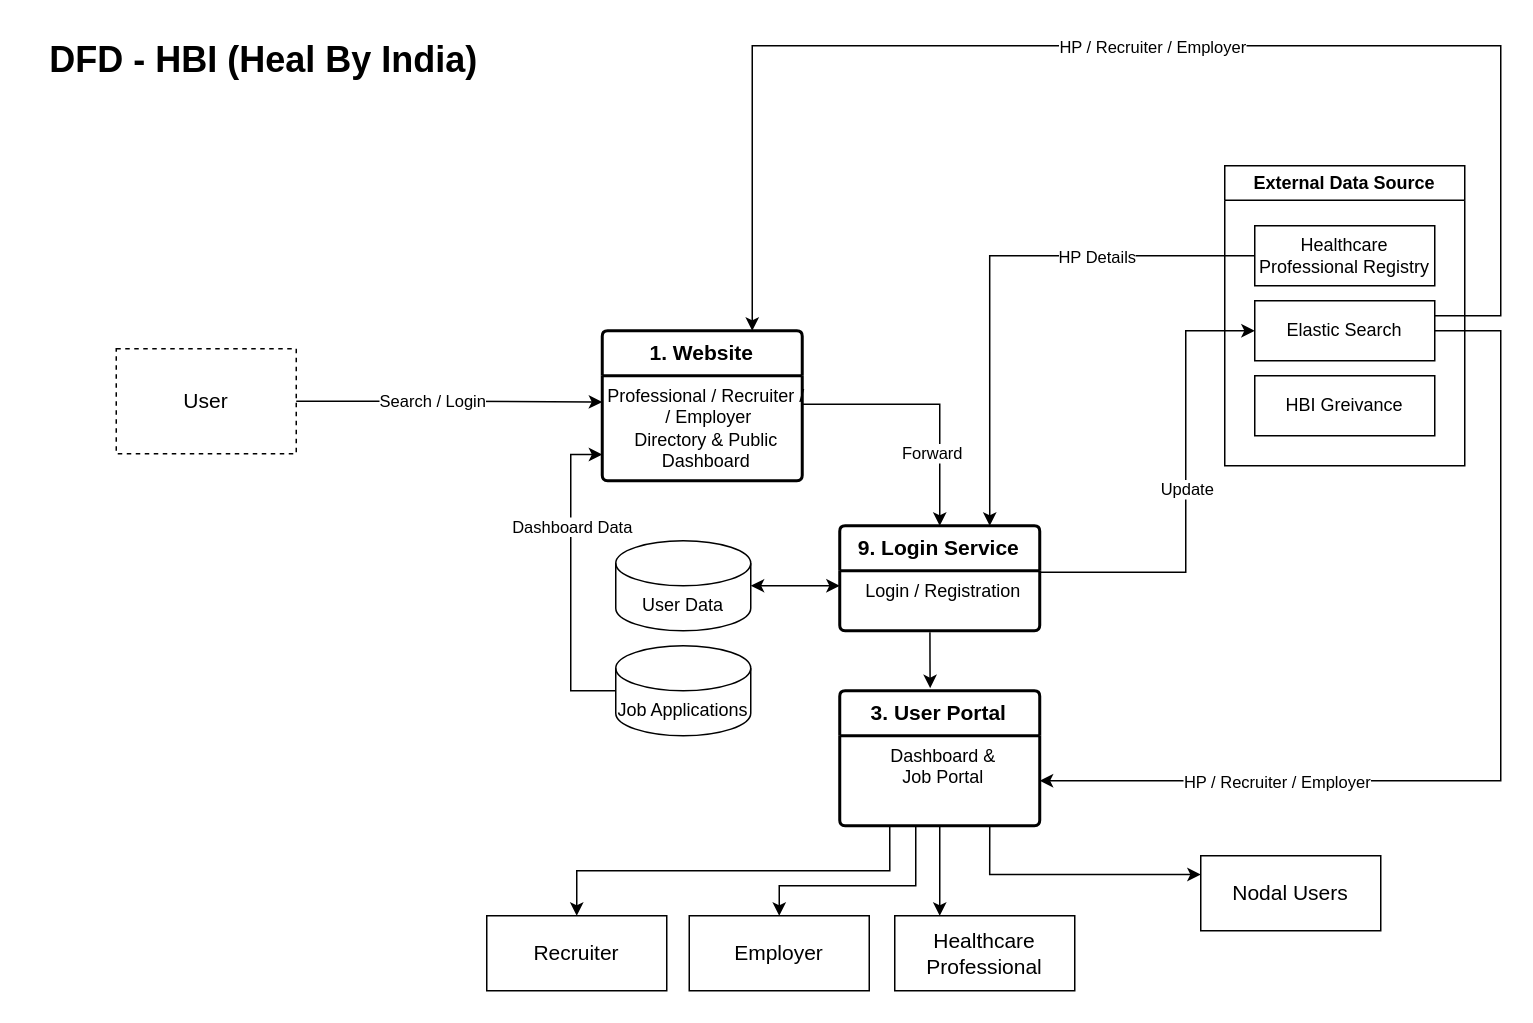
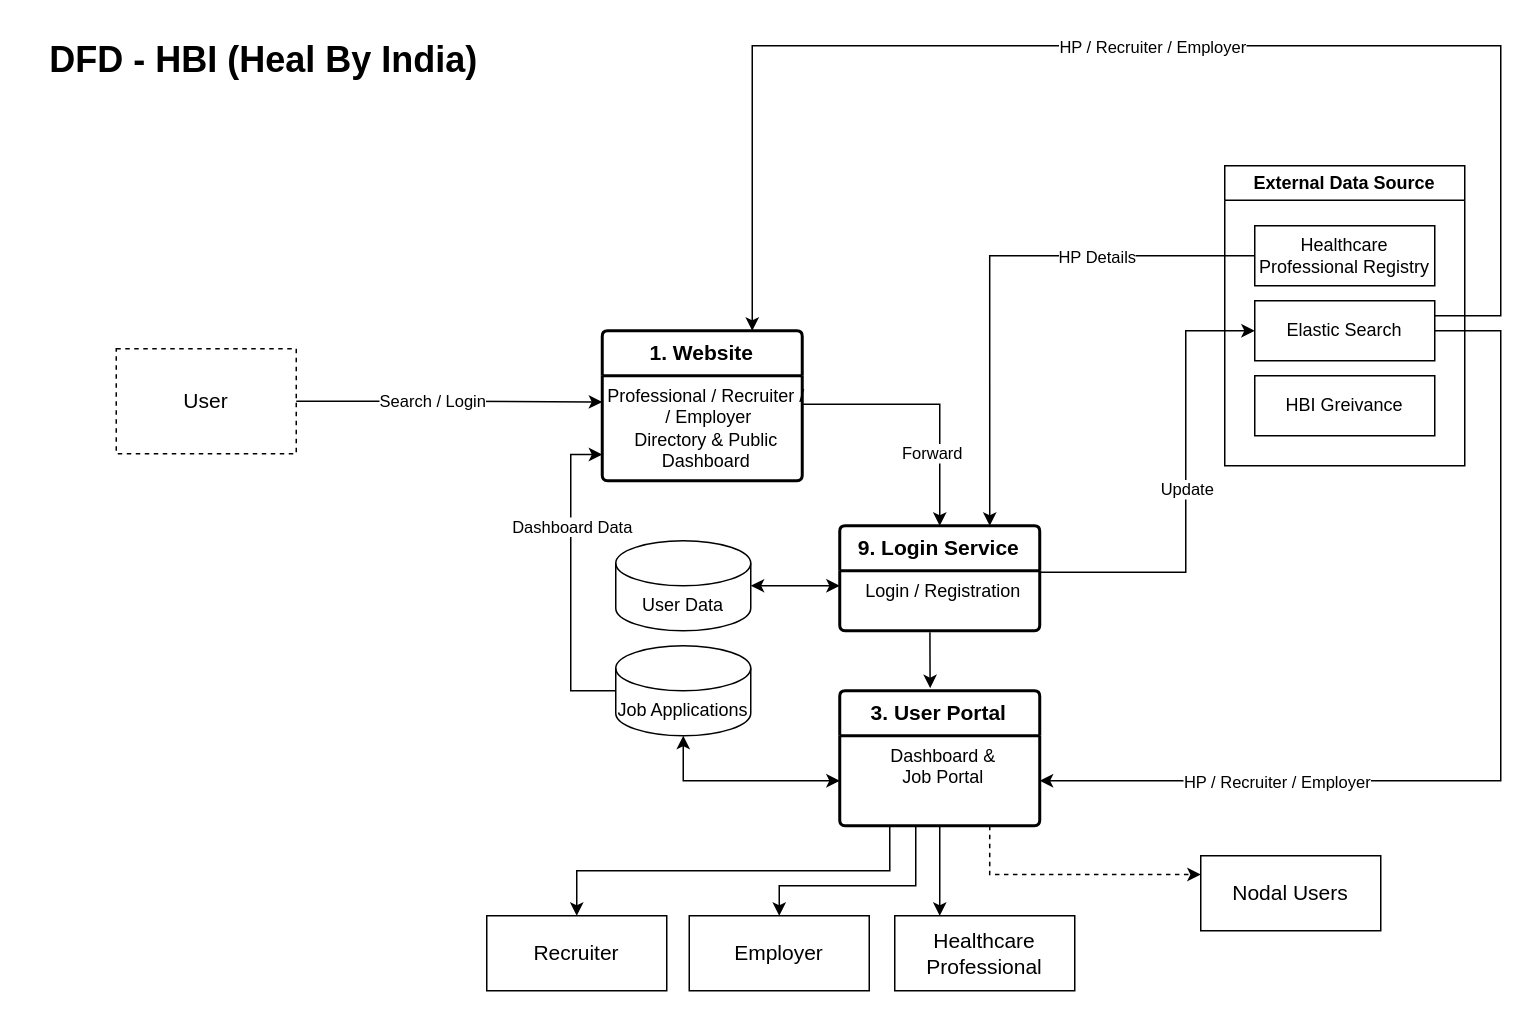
edge "Job Applications" -- "Dashboard & Job Portal": added
edge "Dashboard & Job Portal" -> "Nodal Users": style solid -> dashed
